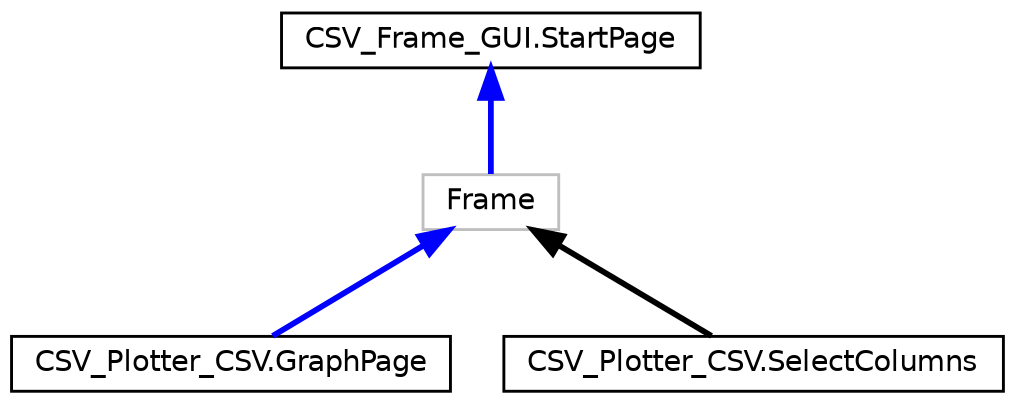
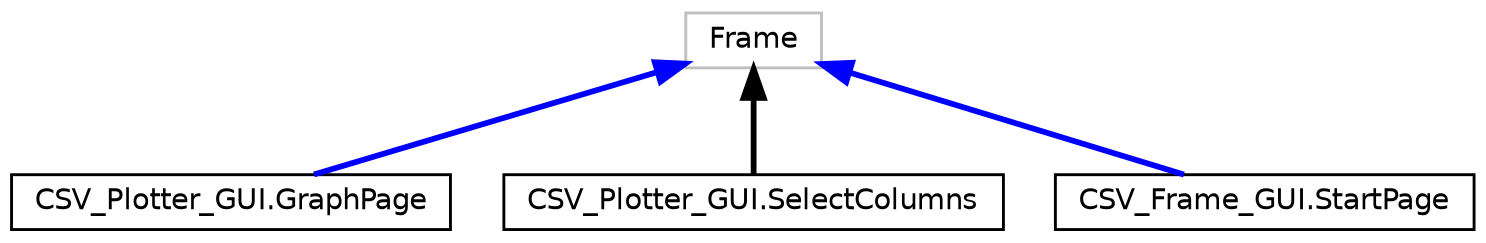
edge "Frame" -> "CSV_Frame_GUI.StartPage": reversed
node "CSV_Plotter_CSV.GraphPage": label "CSV_Plotter_CSV.GraphPage" -> "CSV_Plotter_GUI.GraphPage"
node "CSV_Plotter_CSV.SelectColumns": label "CSV_Plotter_CSV.SelectColumns" -> "CSV_Plotter_GUI.SelectColumns"
